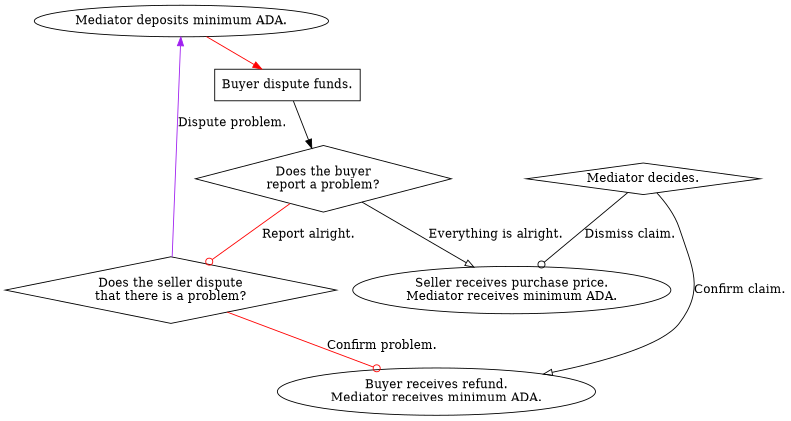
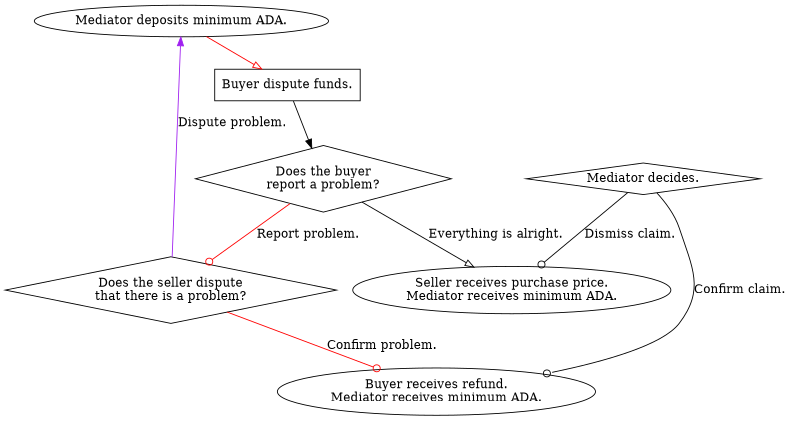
edge "Mediator deposits minimum ADA." -> "Buyer dispute funds.": arrowhead normal -> onormal
edge "Does the buyer report a problem?" -> "Does the seller dispute that there is a problem?": label "Report alright." -> "Report problem."
edge "Mediator decides." -> "Buyer receives refund. Mediator receives minimum ADA.": arrowhead onormal -> odot
